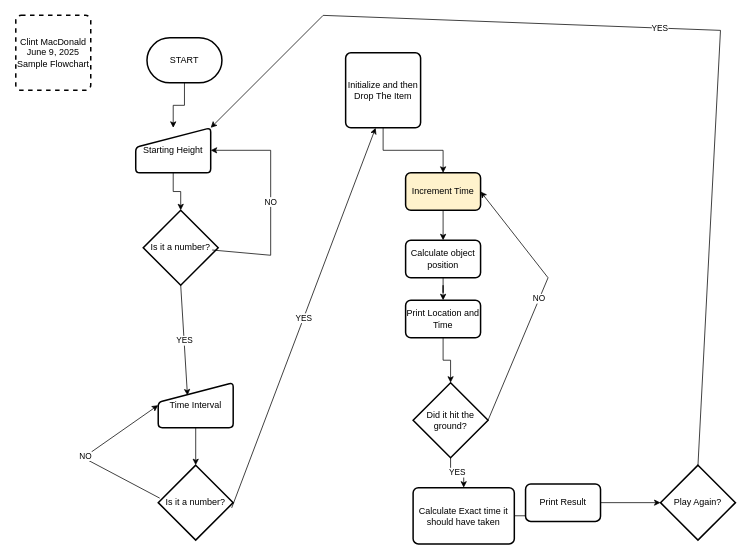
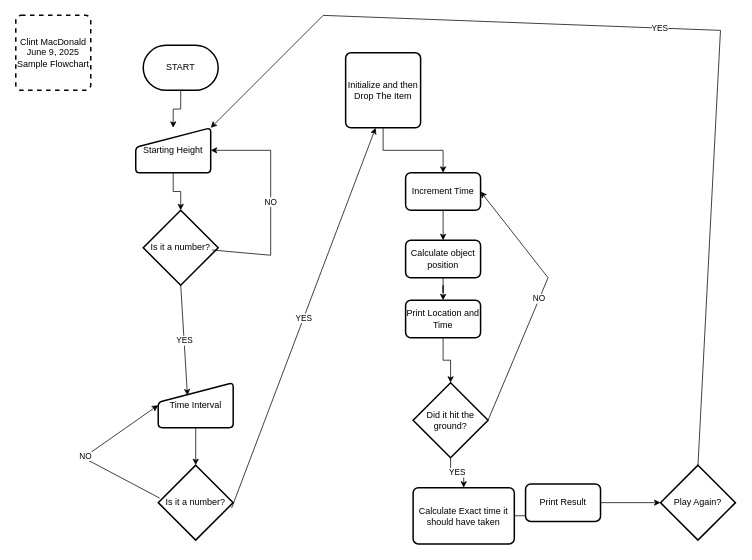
node "START": moved (184, 60) -> (180, 68)
node "Increment Time": fillcolor #fff2cc -> #ffffff
